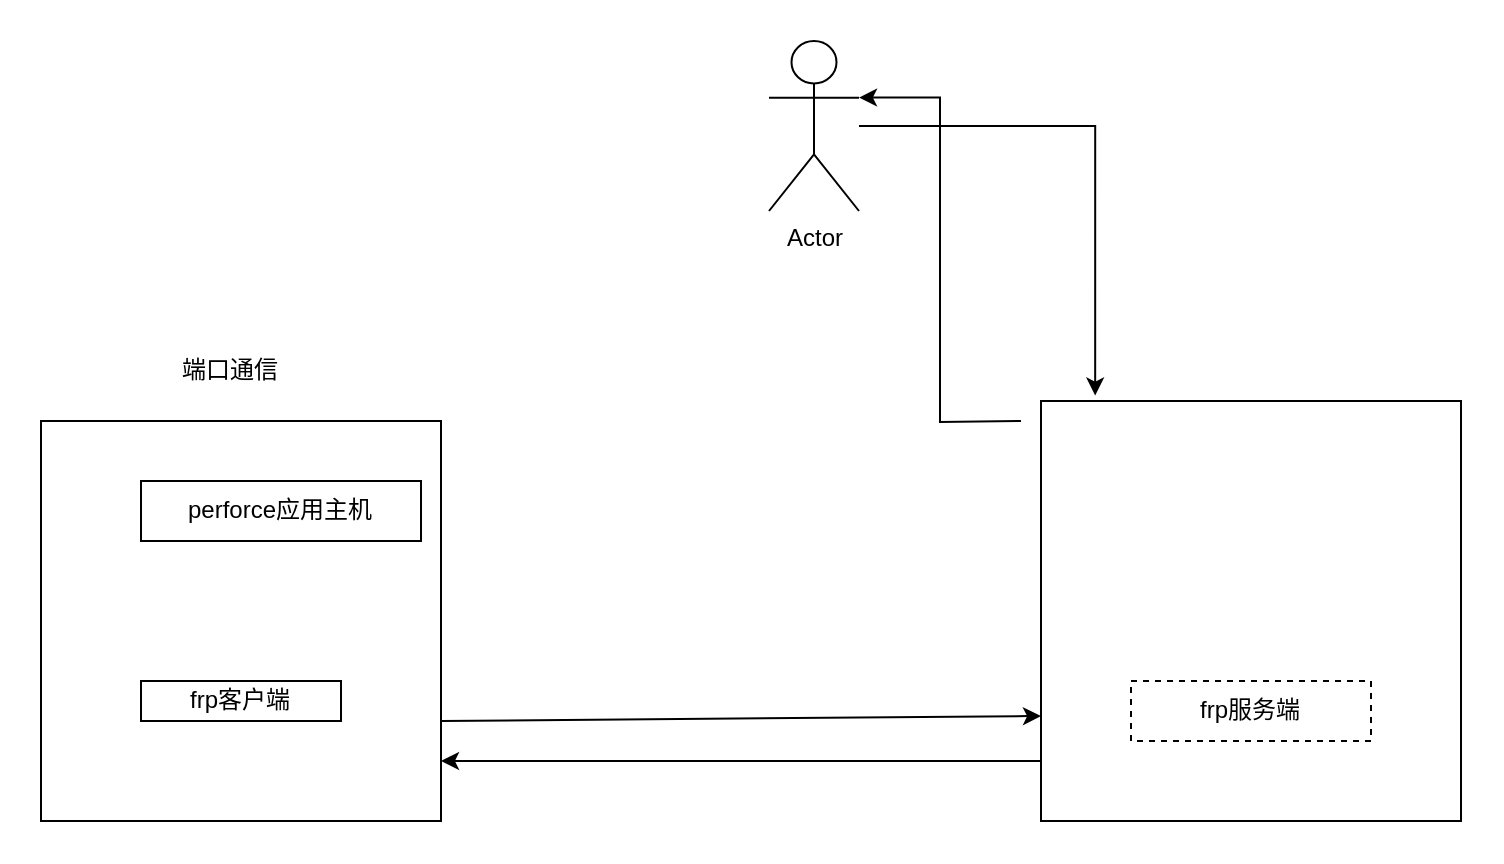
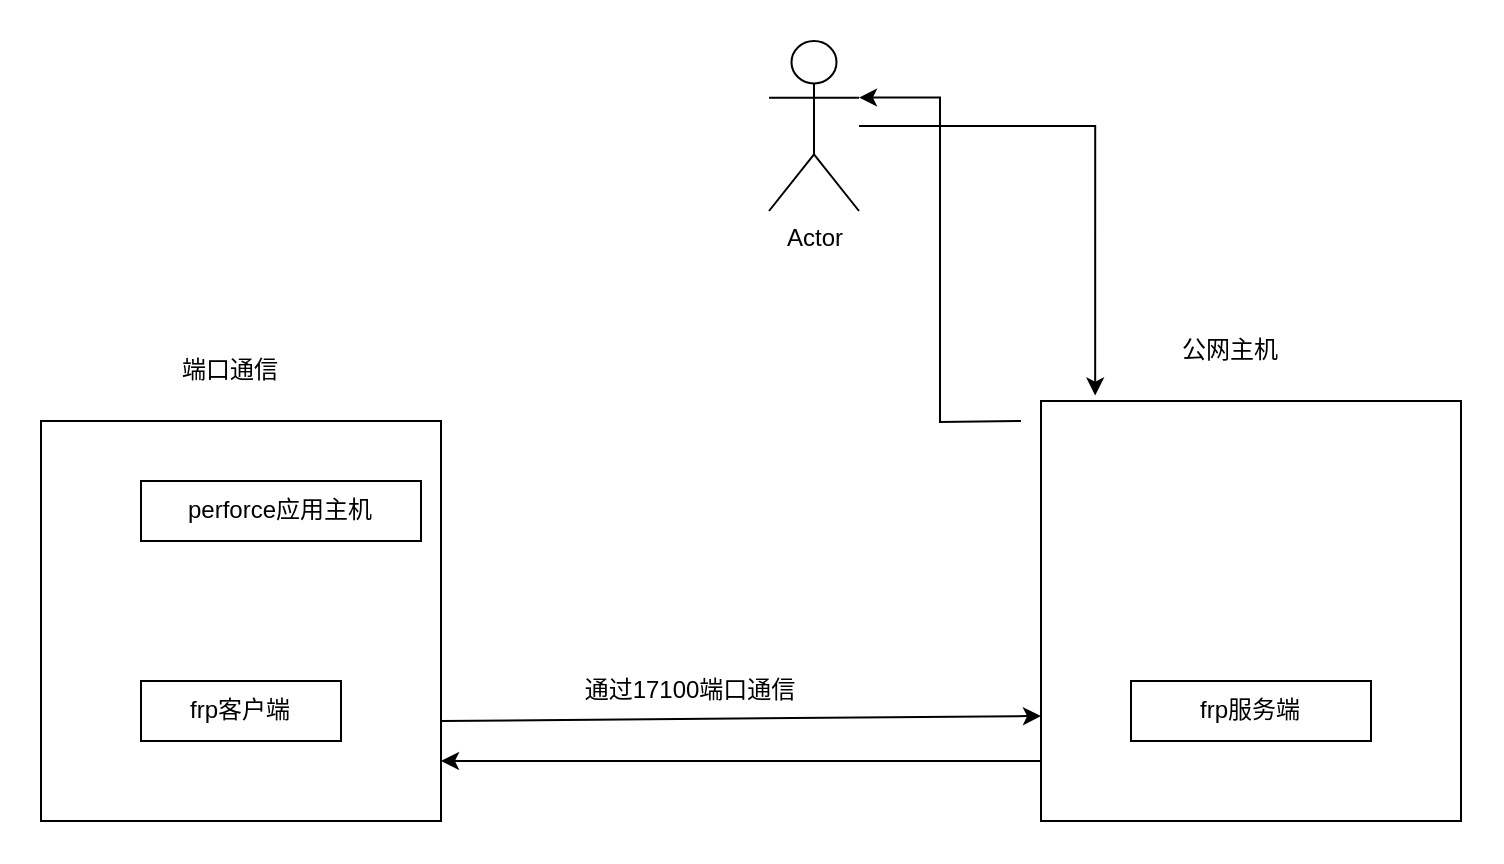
node "公网主机": added
node "通过17100端口通信": added
node "frp客户端": size 200x40 -> 200x60
node "frp服务端": style dashed -> solid
